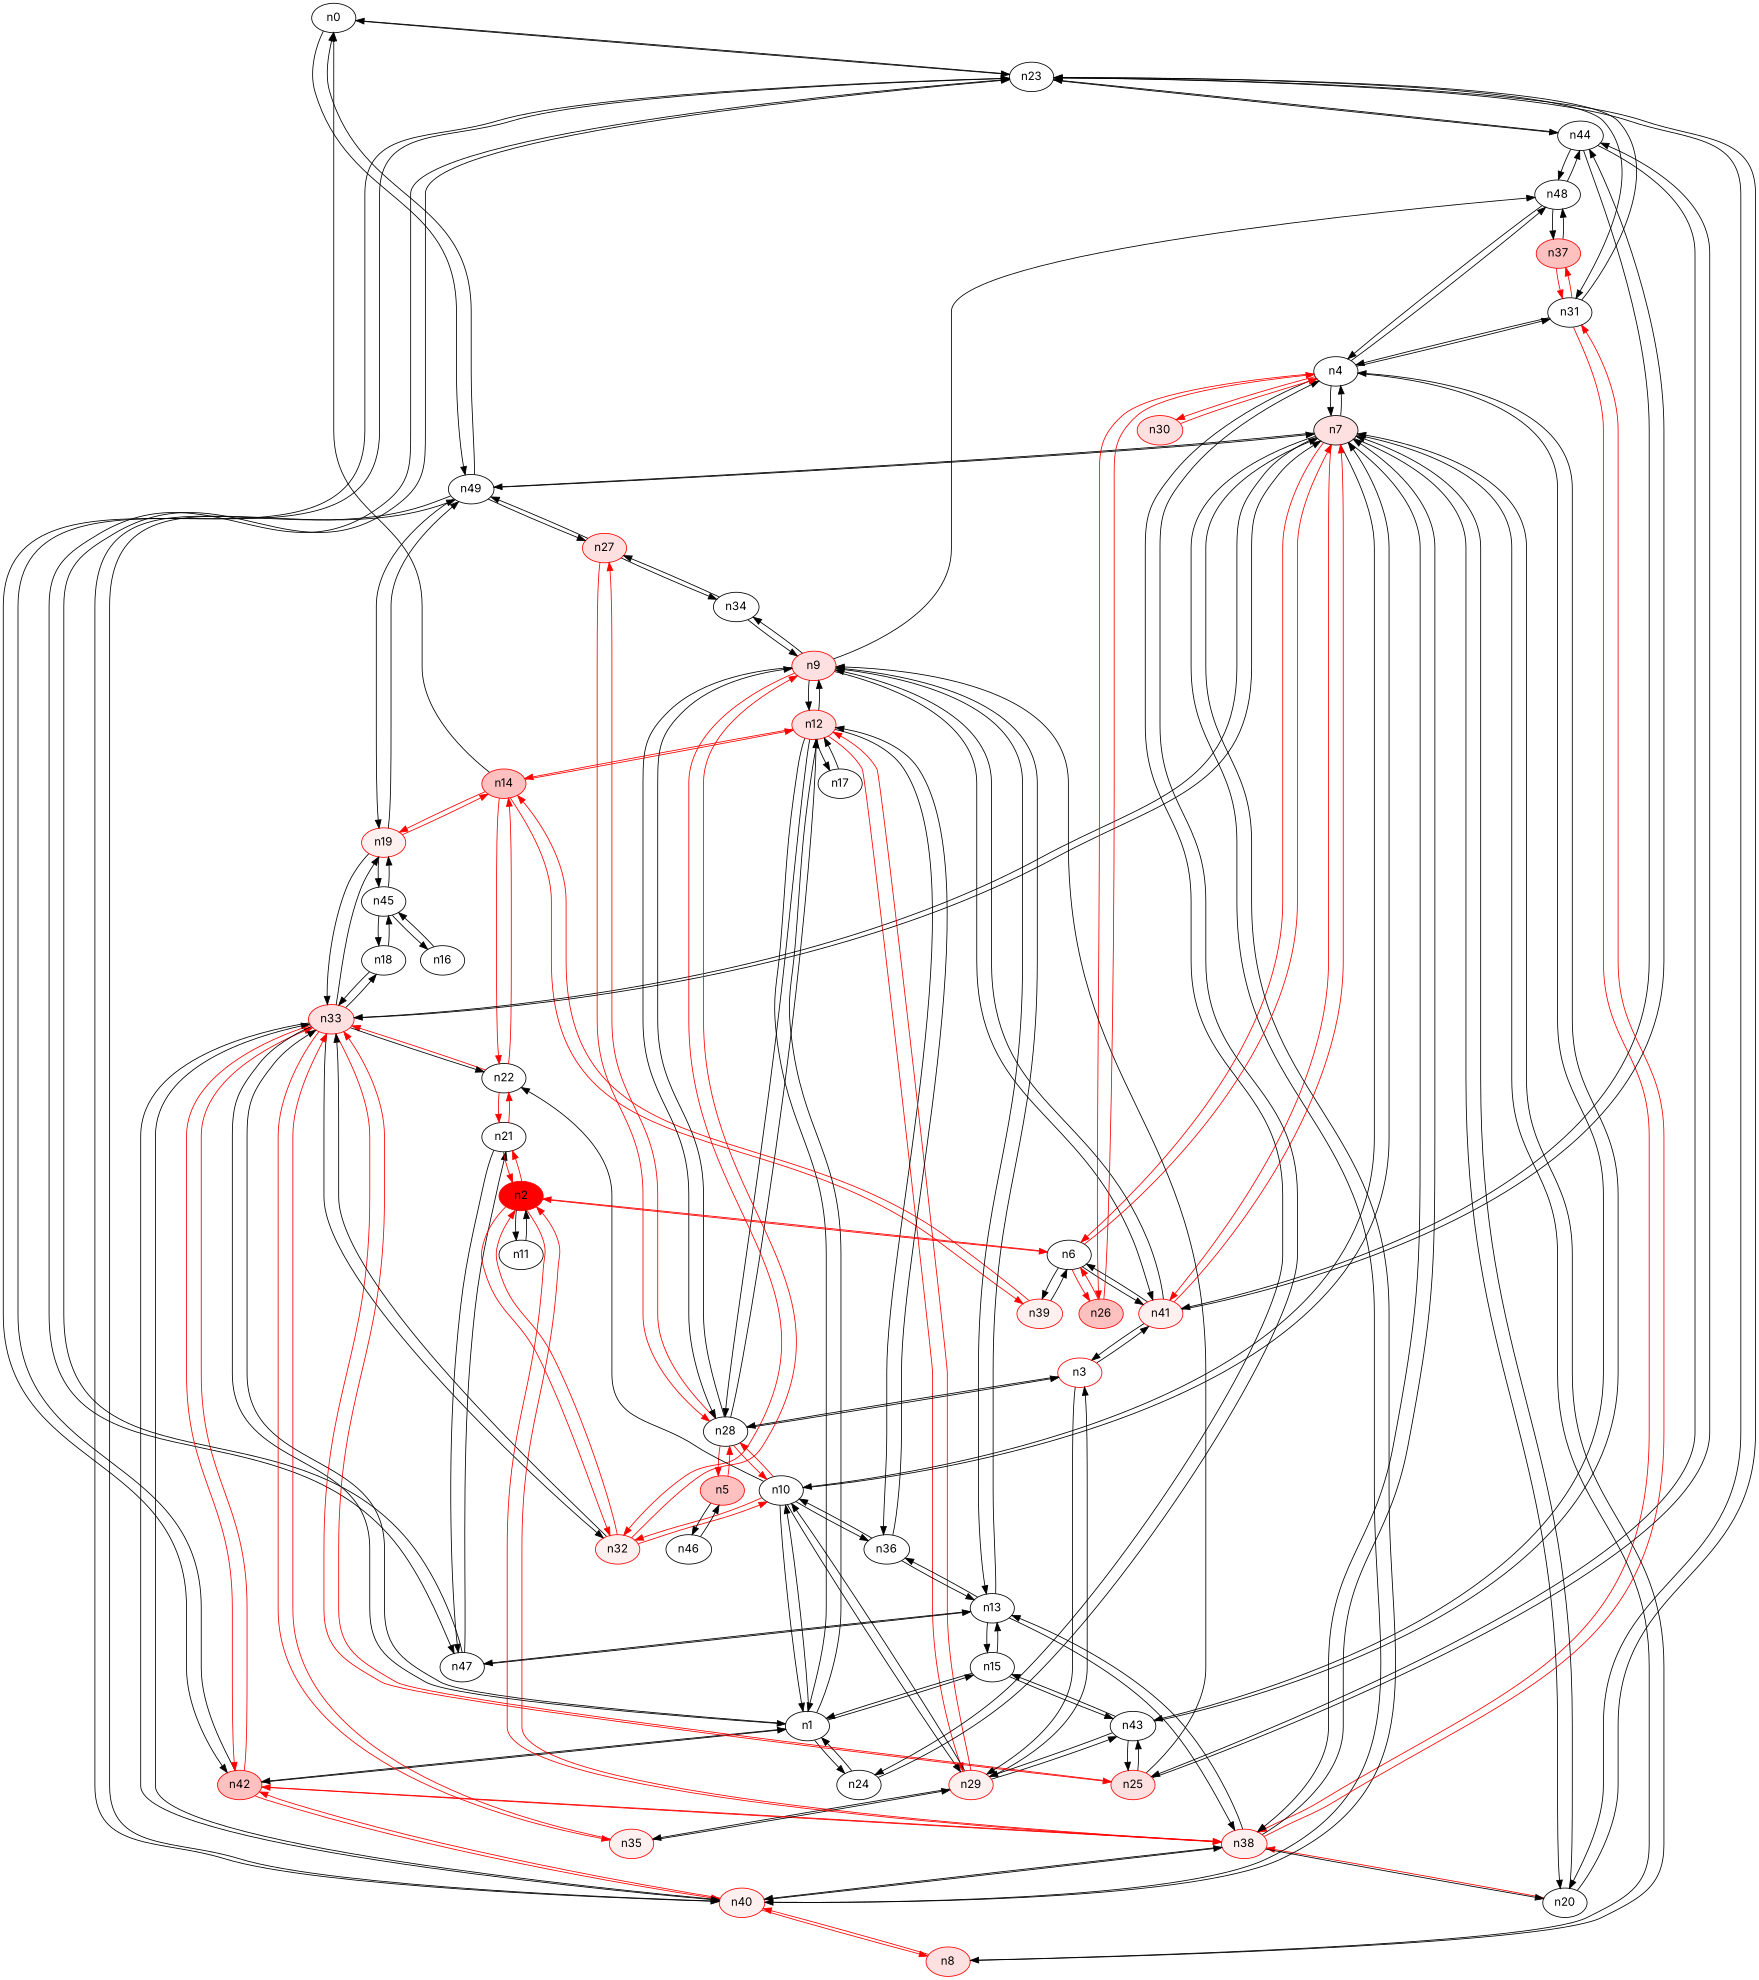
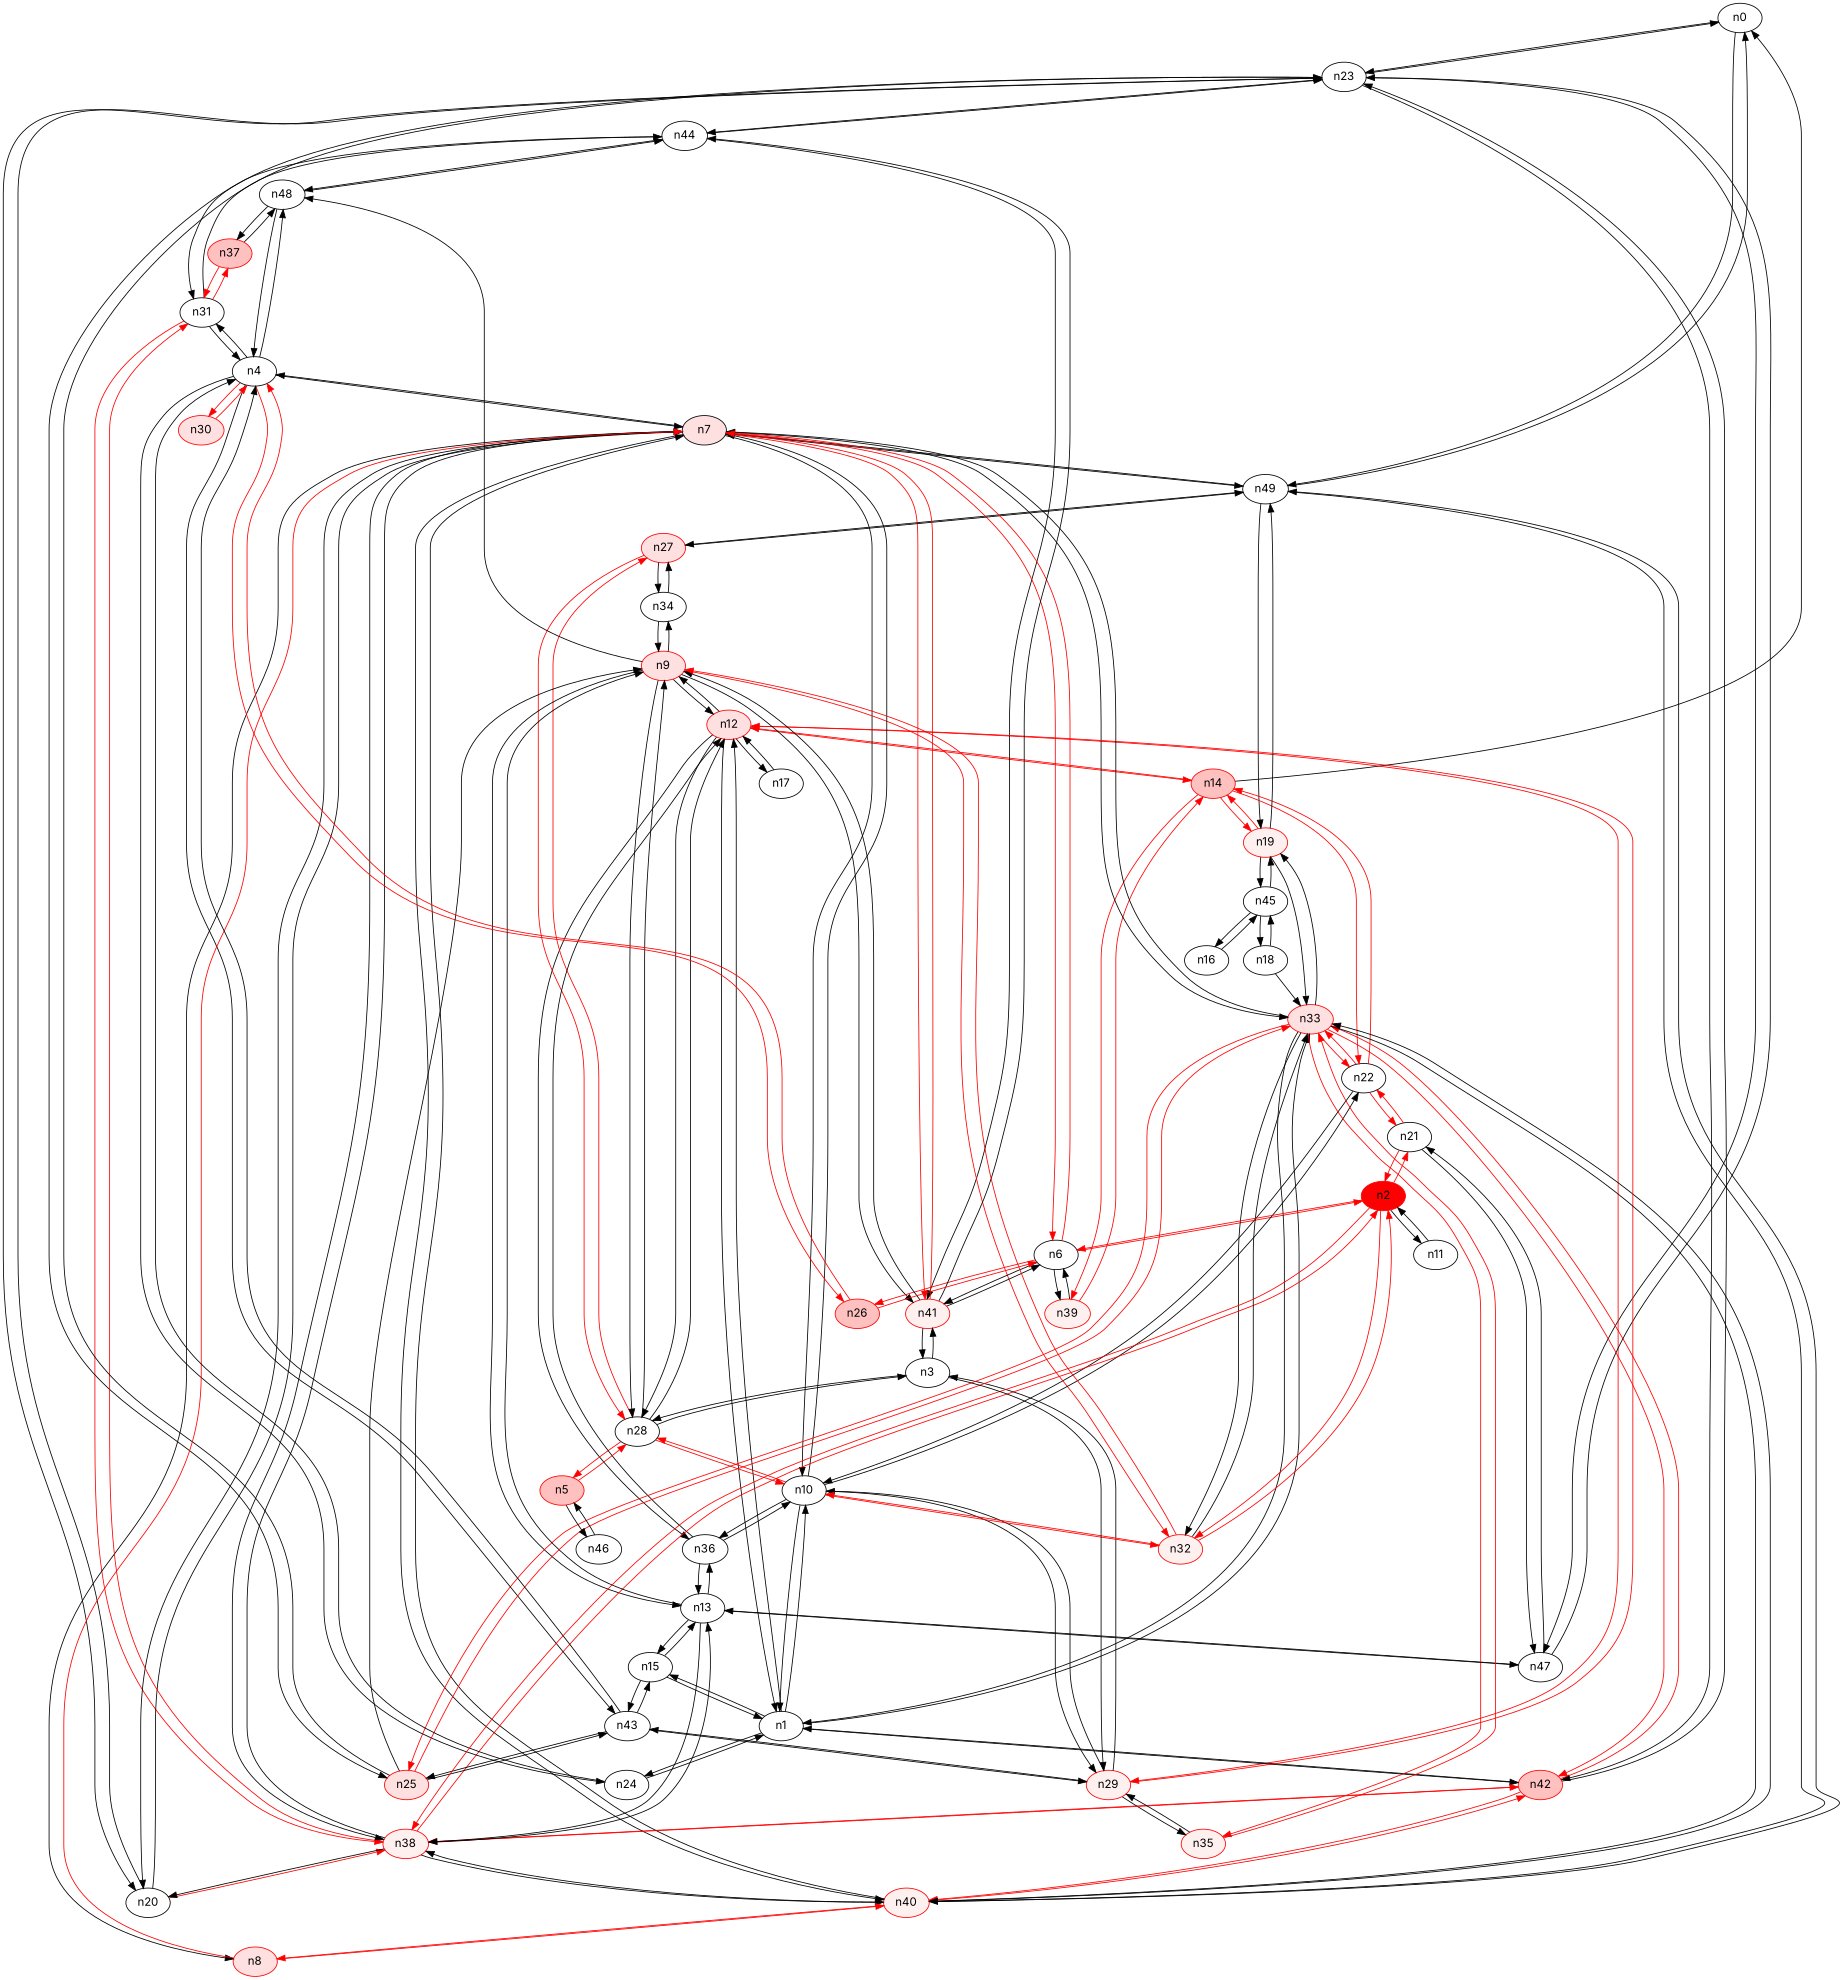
edge "n33" -> "n18": removed
edge "n33" -> "n22": color black -> #ff0000
edge "n22" -> "n10": added
node "n3": color #ff0000 -> black
edge "n8" -> "n7": color black -> #ff0000
